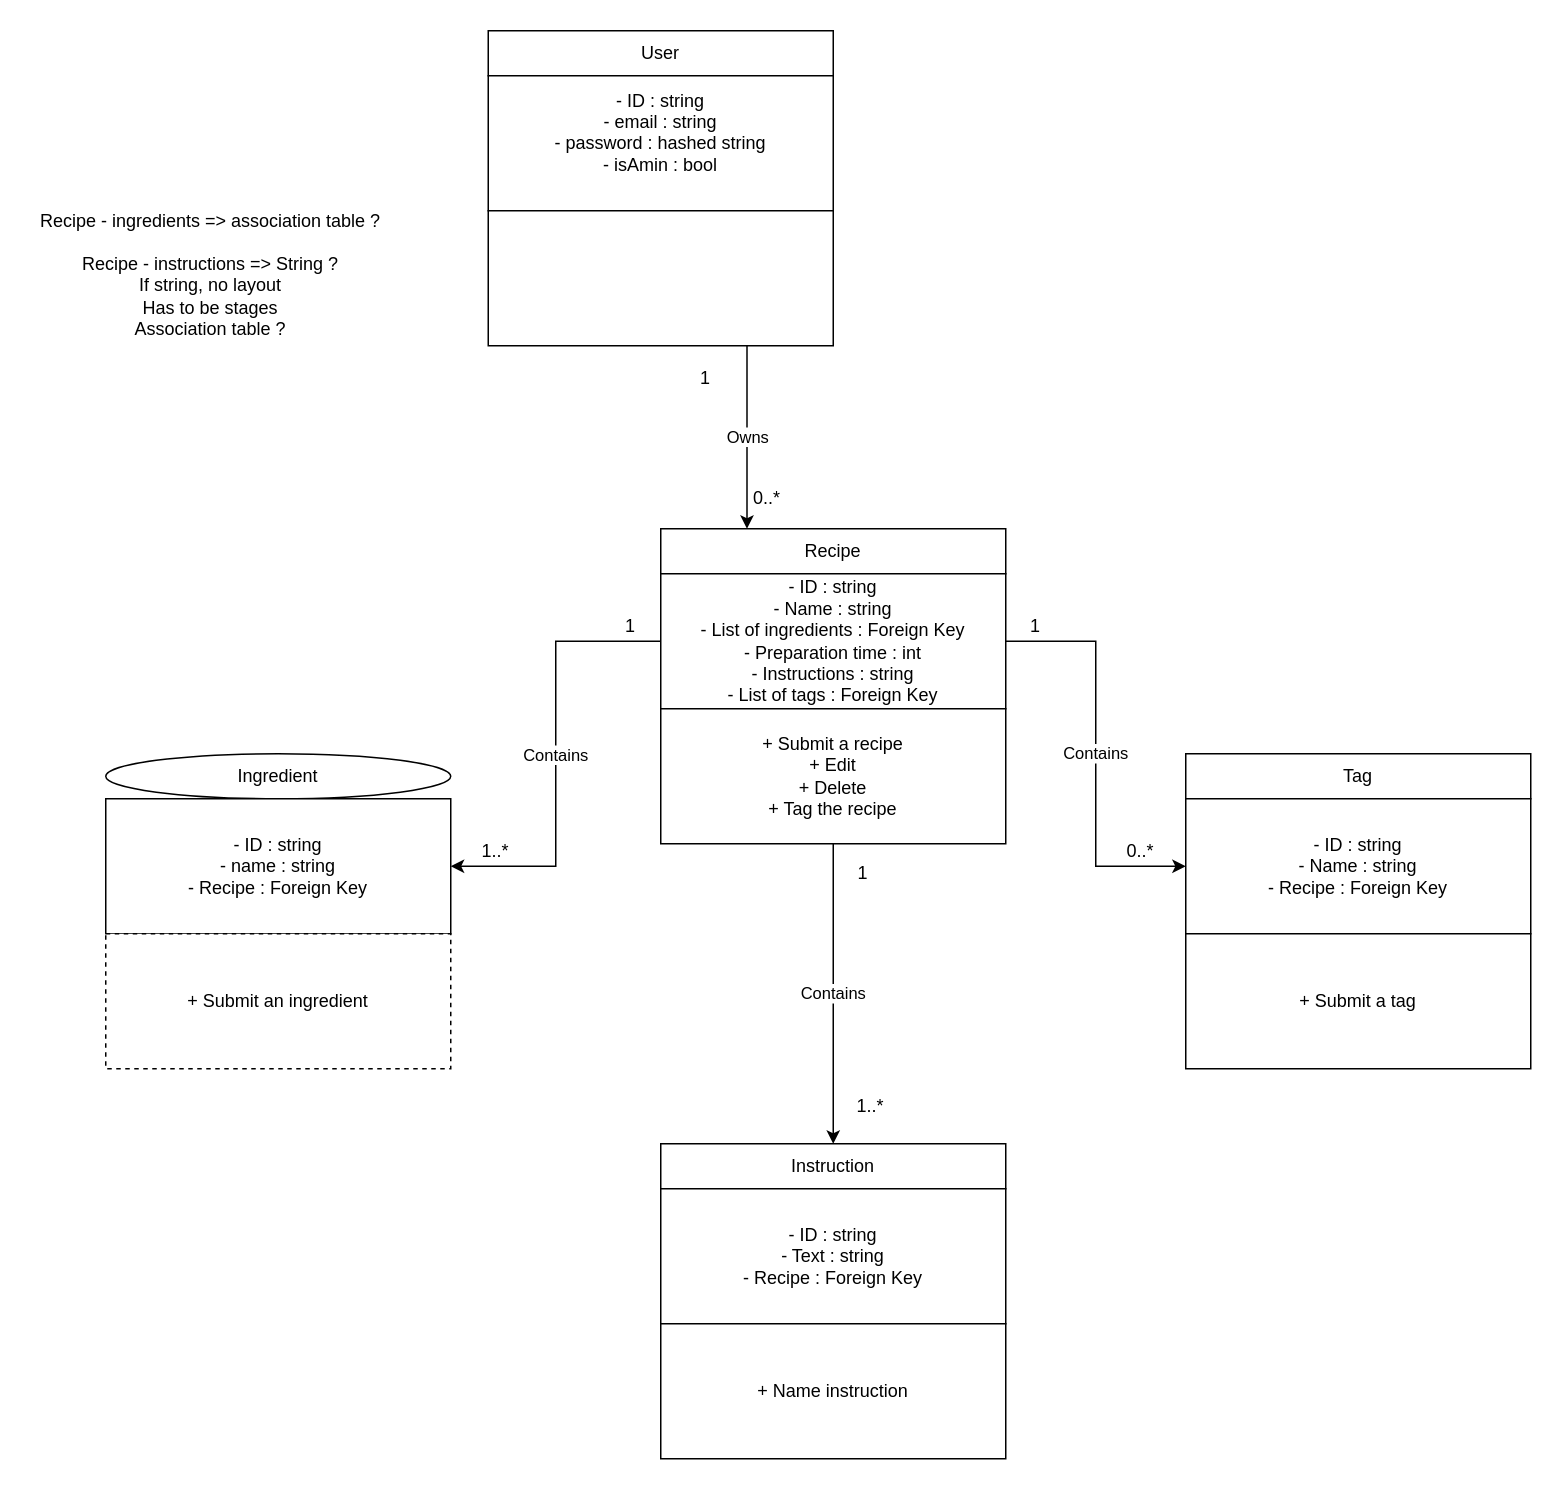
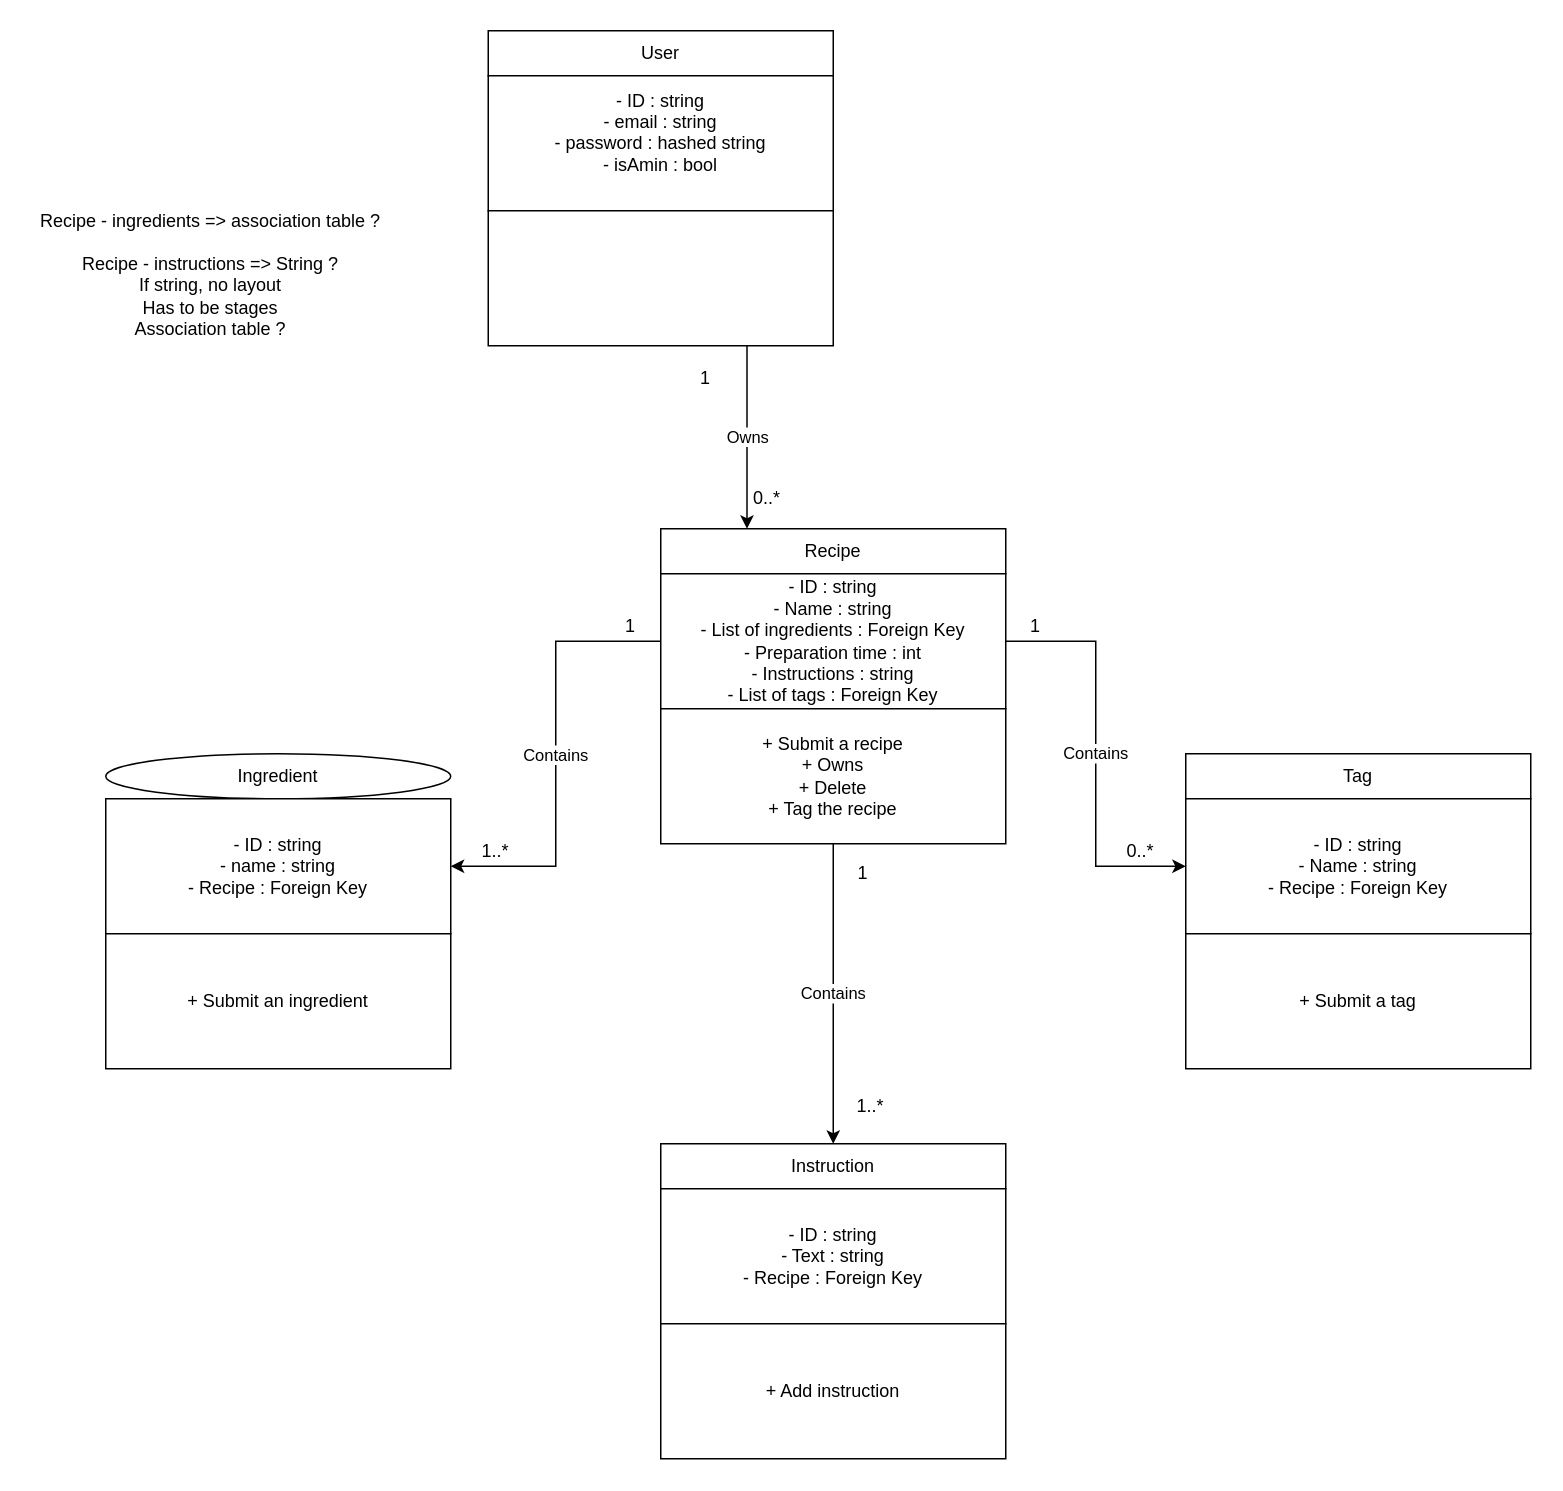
node "+ Submit a recipe + Edit + Delete + Tag the recipe": label "+ Submit a recipe + Edit + Delete + Tag the recipe" -> "+ Submit a recipe + Owns + Delete + Tag the recipe"
node "+ Submit an ingredient": style dashed -> solid
node "+ Name instruction": label "+ Name instruction" -> "+ Add instruction"
